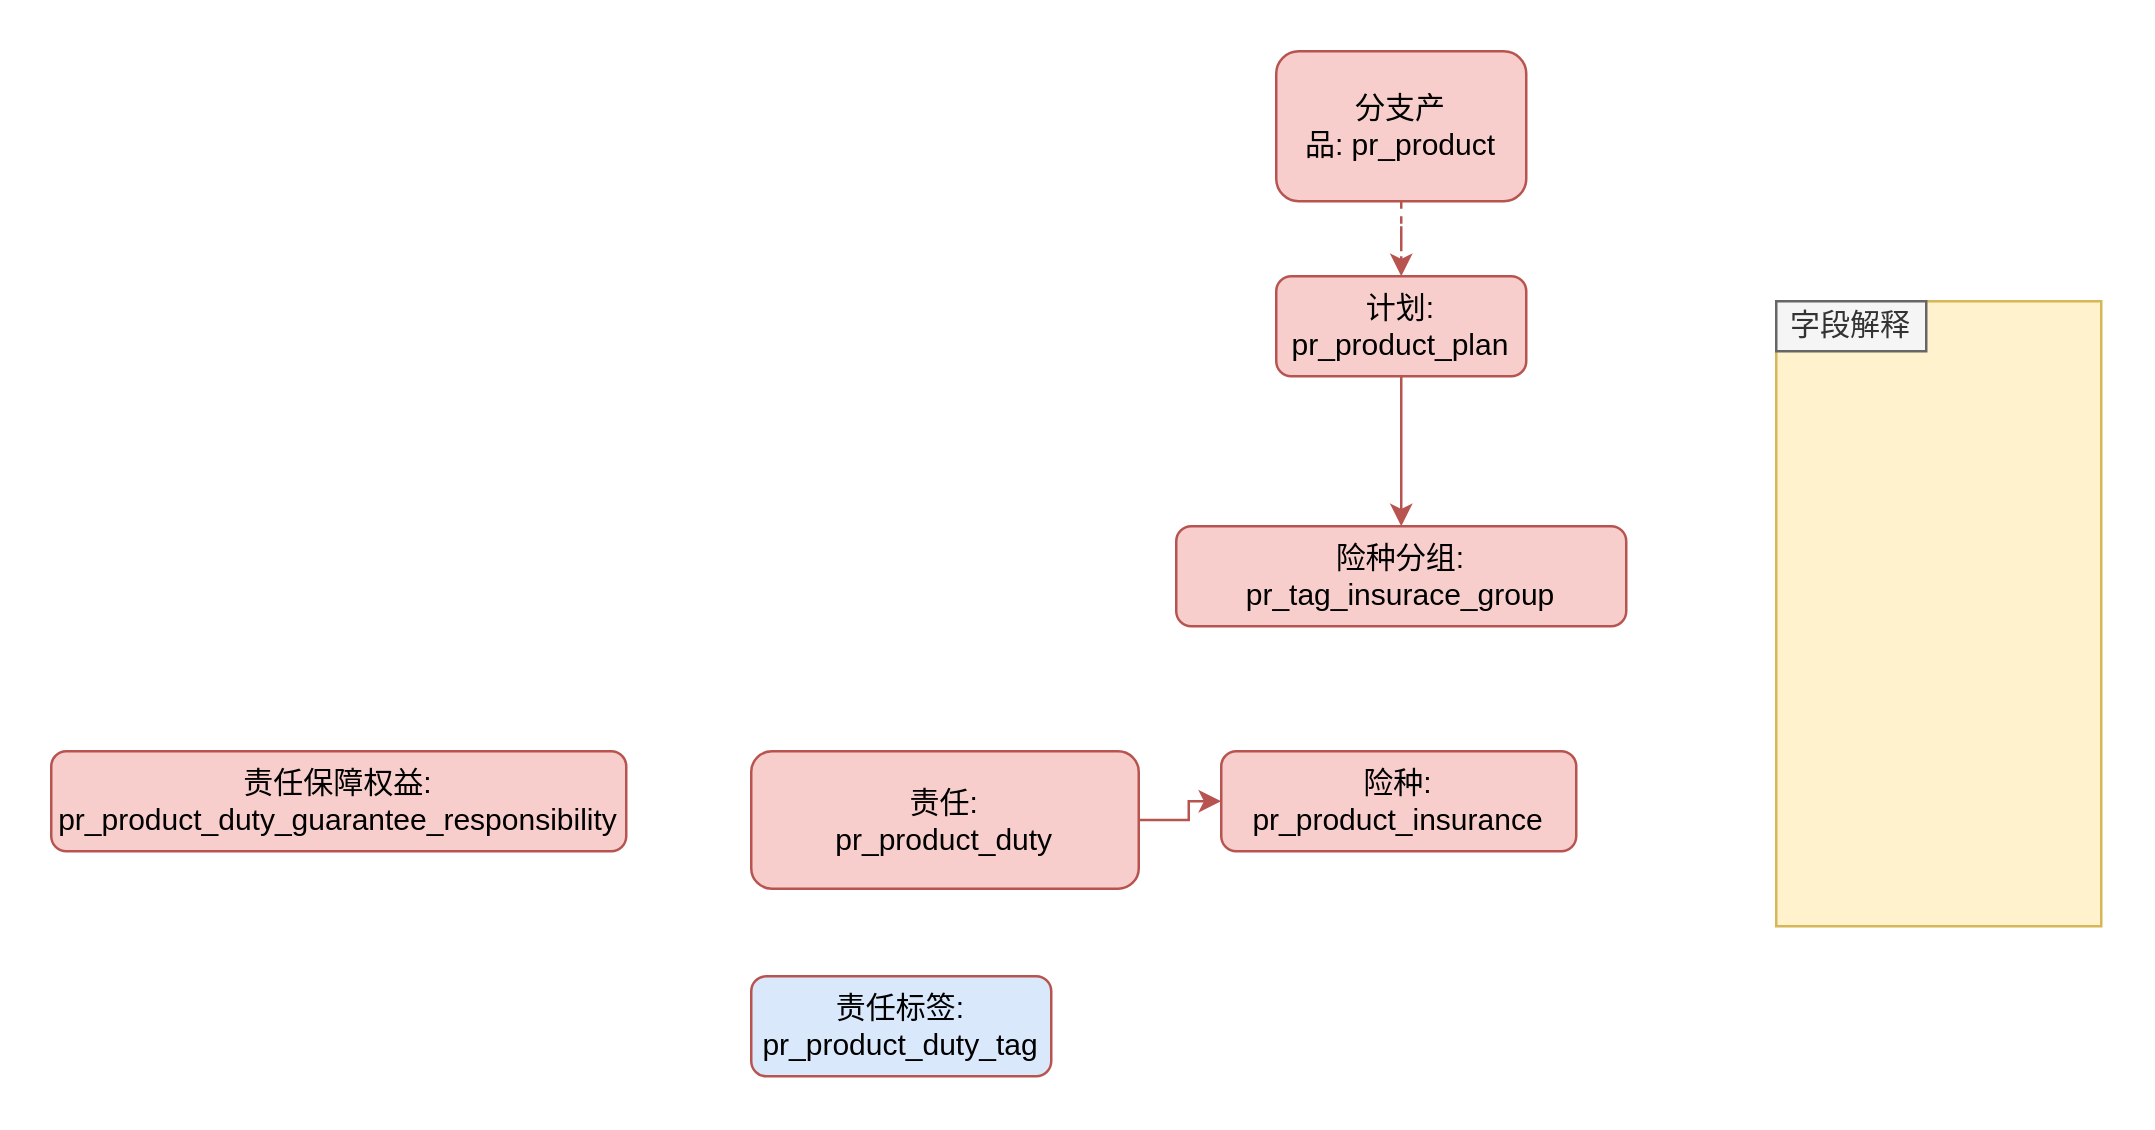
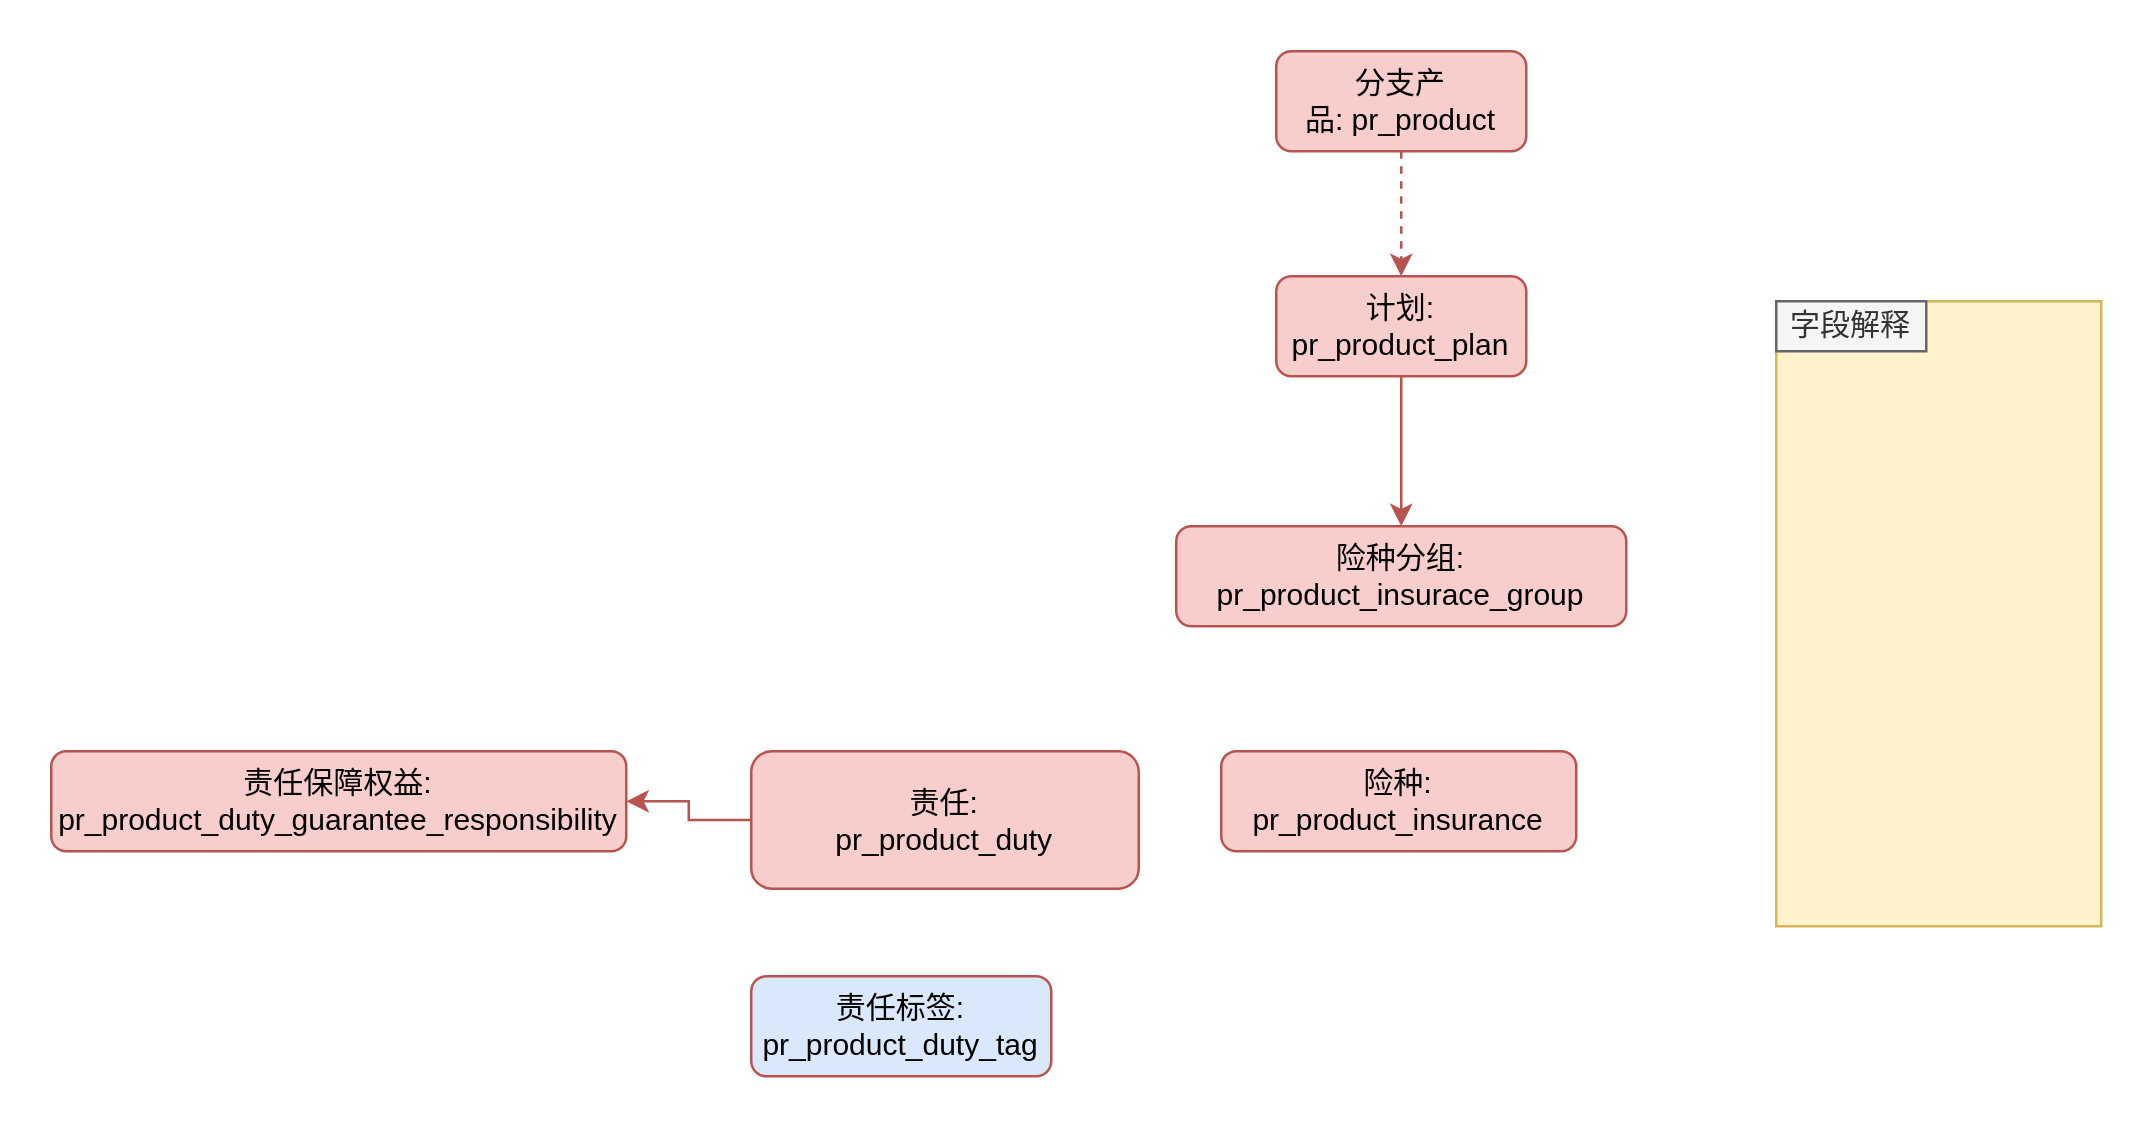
node "分支产品: pr_product": size 250x150 -> 250x100
node "险种分组: pr_tag_insurace_group": label "险种分组: pr_tag_insurace_group" -> "险种分组: pr_product_insurace_group"
edge "责任: pr_product_duty" -> "险种: pr_product_insurance": now "责任: pr_product_duty" -> "责任保障权益: pr_product_duty_guarantee_responsibility"
